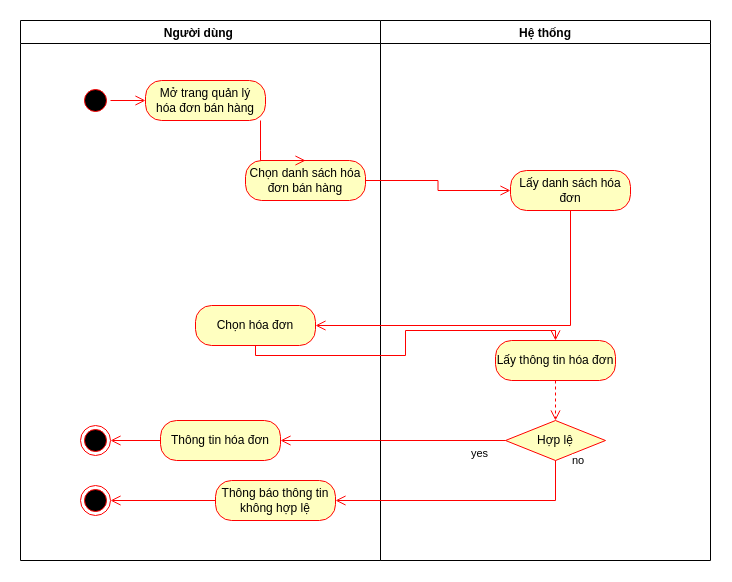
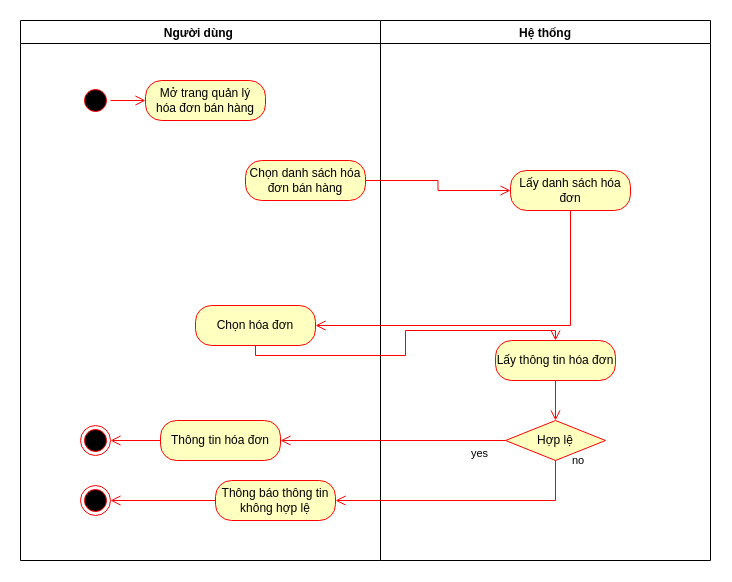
edge "Mở trang quản lý hóa đơn bán hàng" -> "Chọn danh sách hóa đơn bán hàng": removed
edge "Lấy thông tin hóa đơn" -> "Hợp lệ": style dashed -> solid
